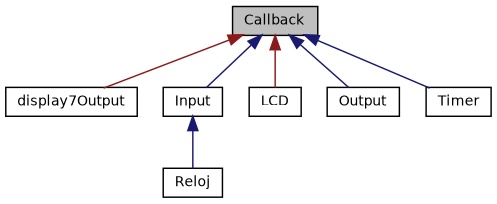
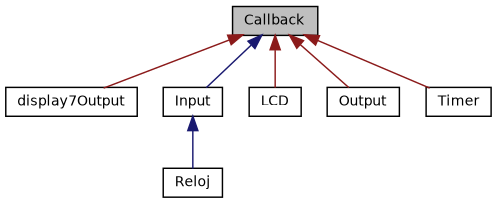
edge "Timer" -> "Callback": color midnightblue -> firebrick4
edge "Output" -> "Callback": color midnightblue -> firebrick4
